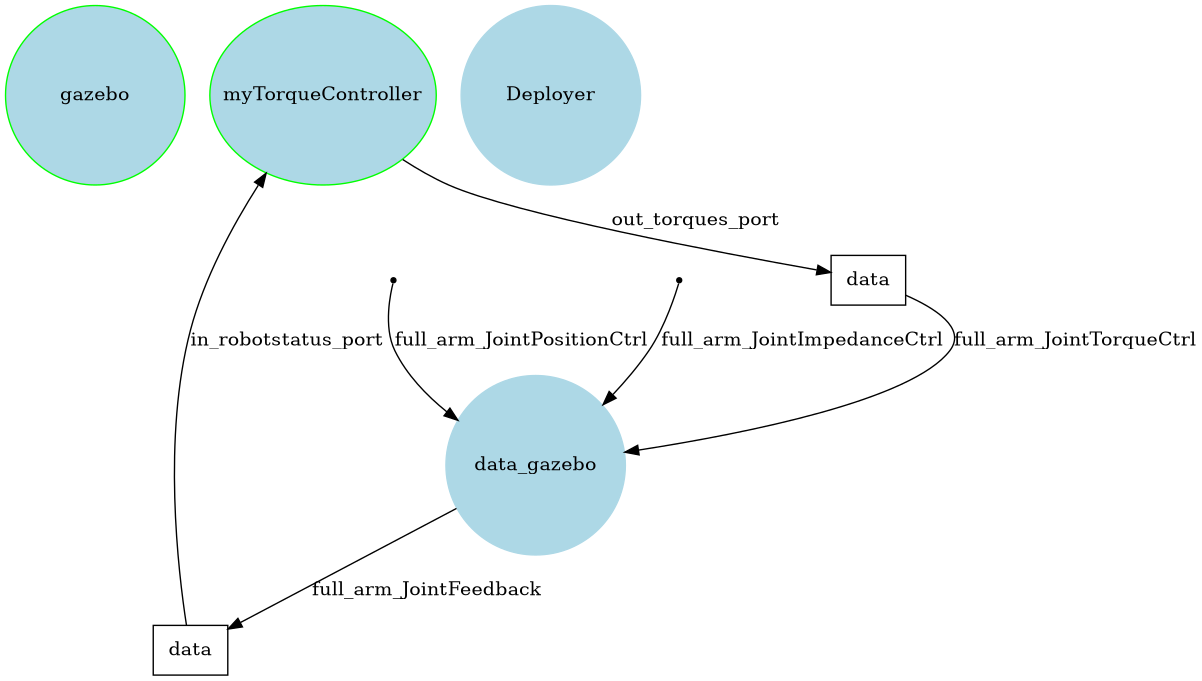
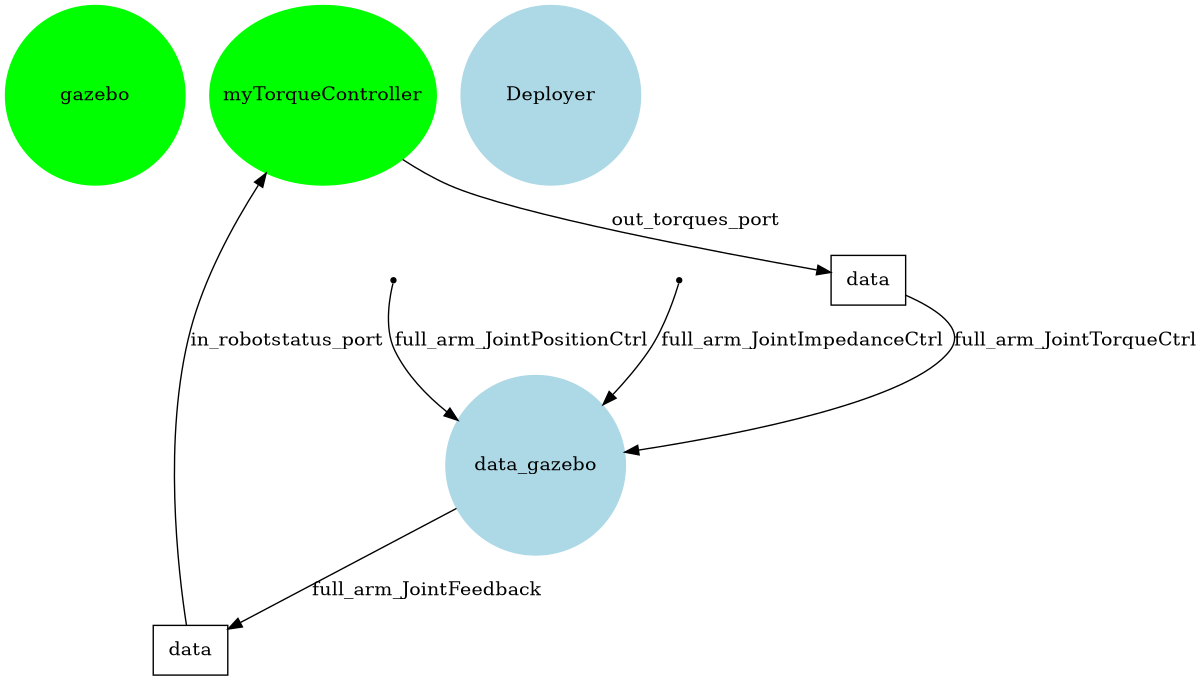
node "gazebo": fillcolor lightblue -> green
node "myTorqueController": fillcolor lightblue -> green
